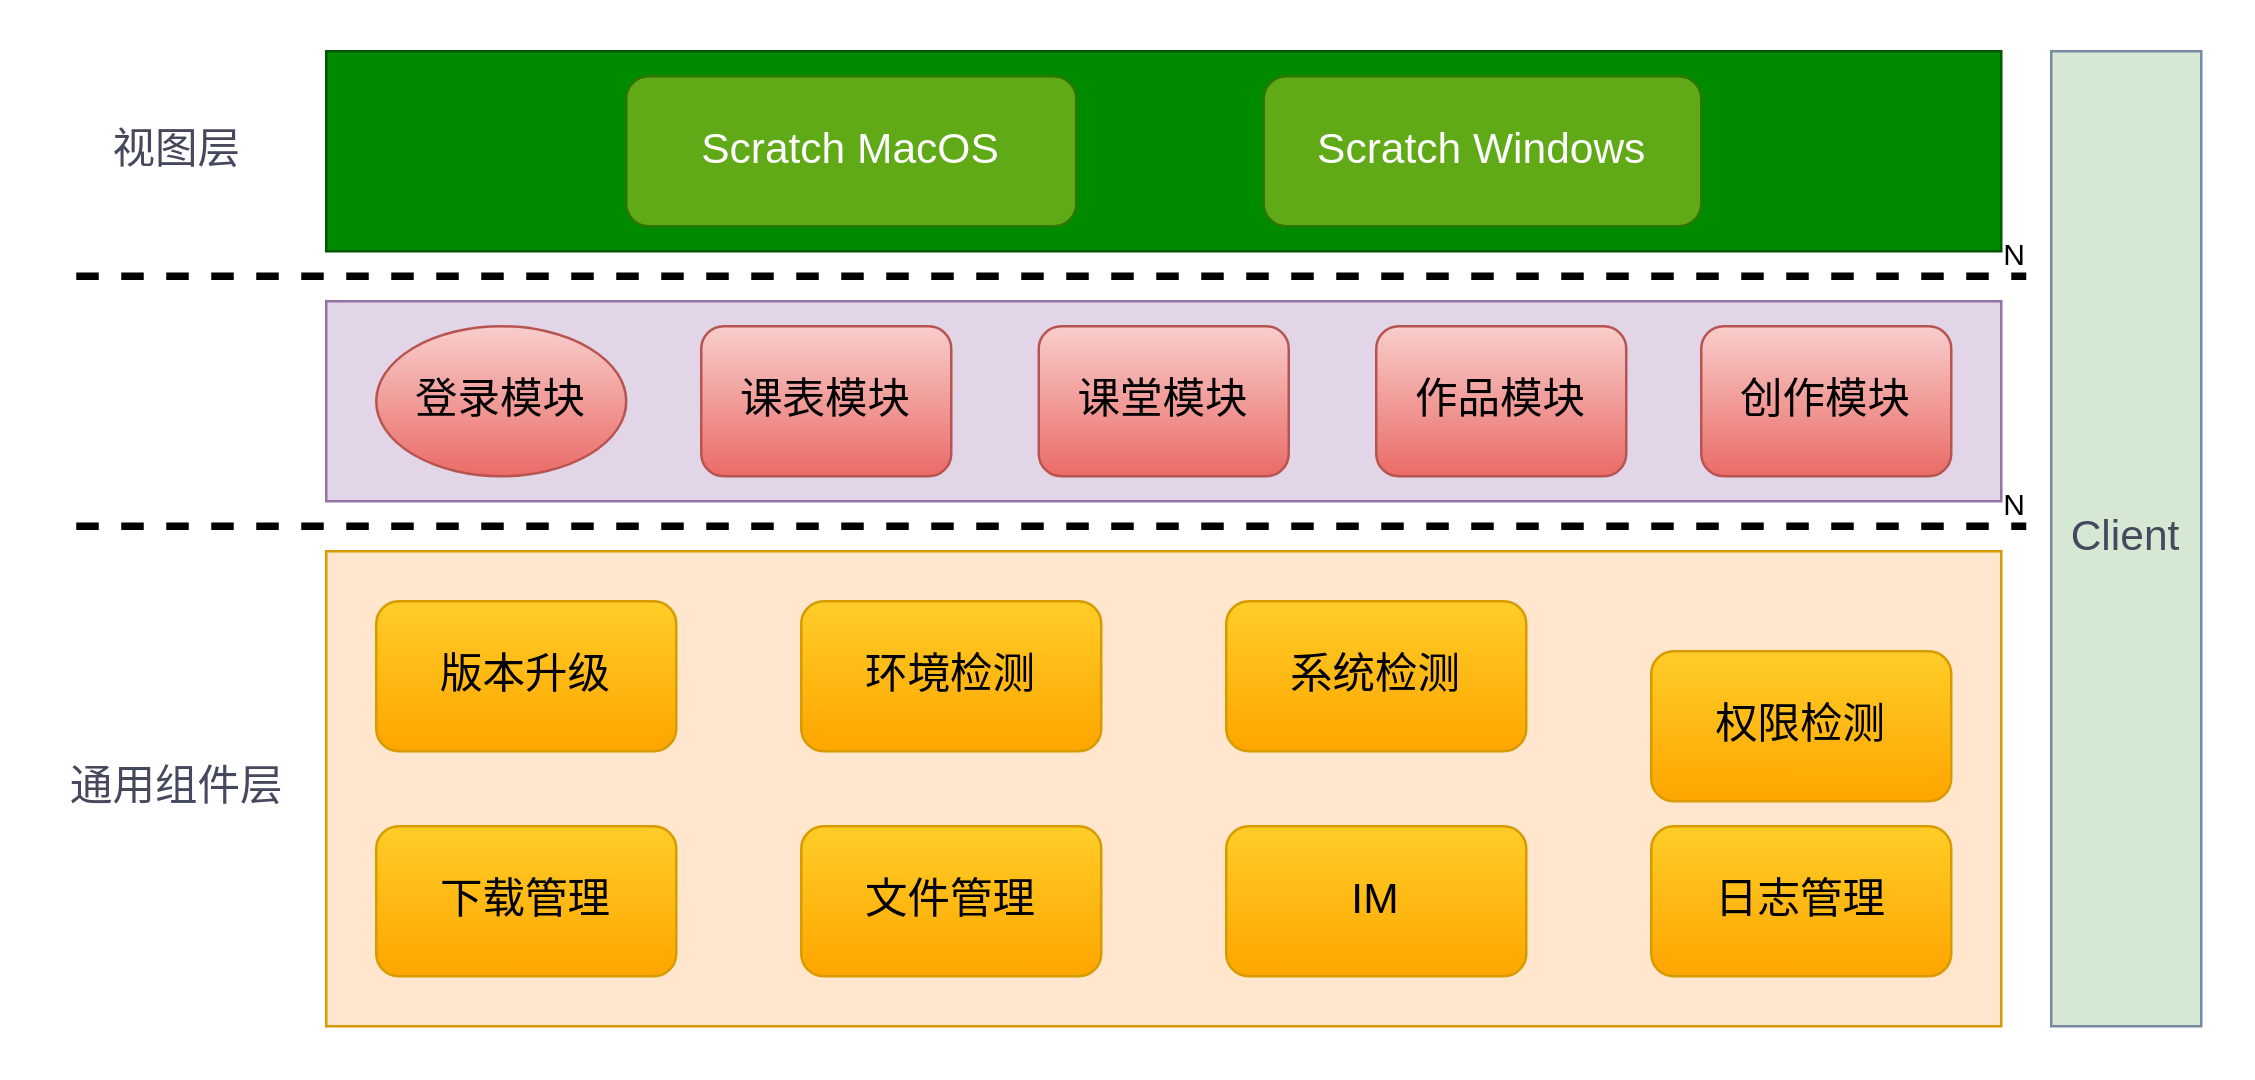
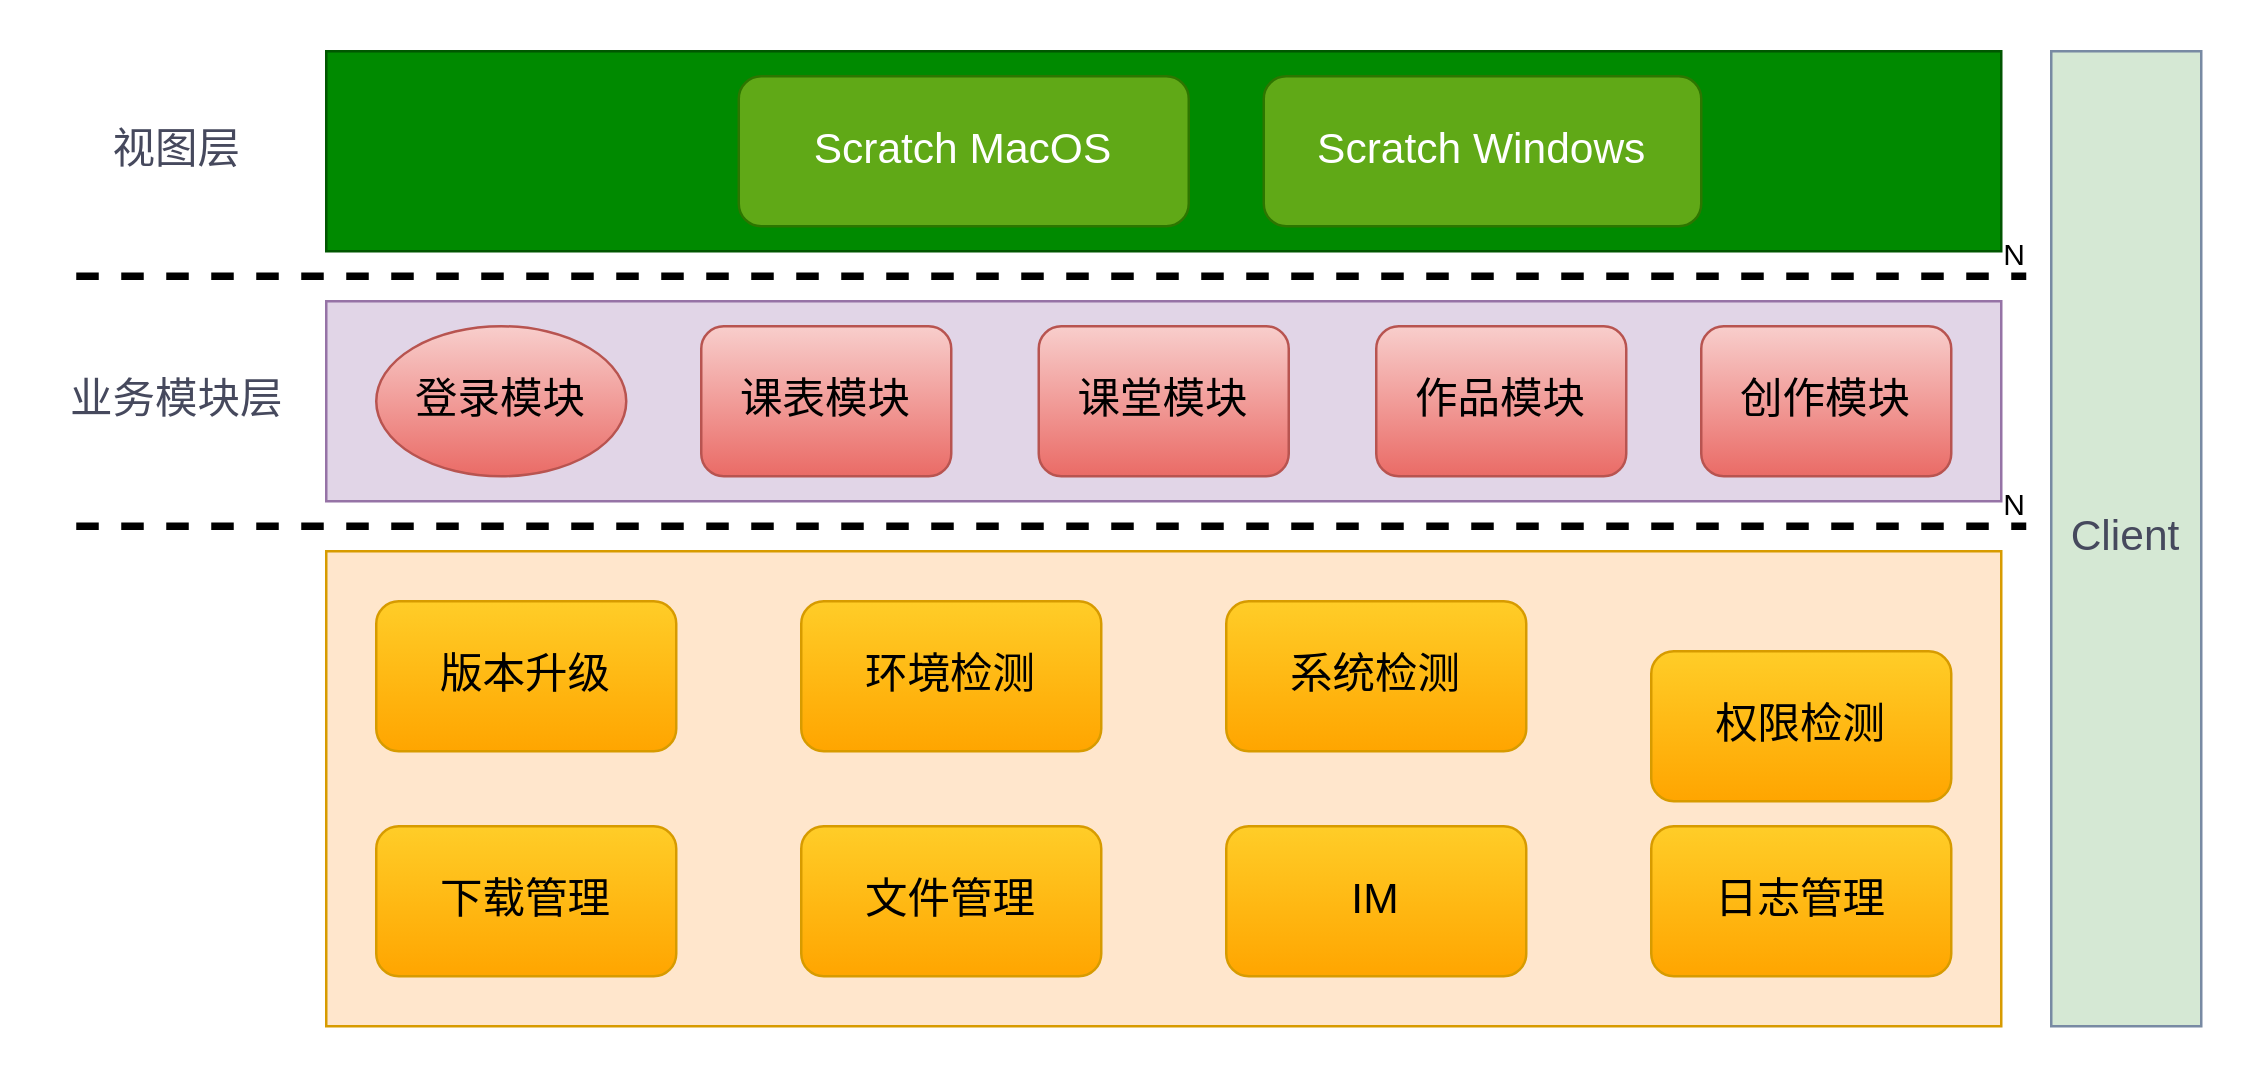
node "Scratch MacOS": moved (851, 151) -> (964, 151)
node "业务模块层": added
node "通用组件层": removed
